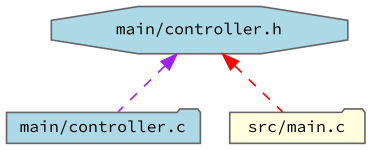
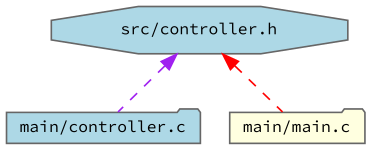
node "main/controller.h": label "main/controller.h" -> "src/controller.h"
node "src/main.c": label "src/main.c" -> "main/main.c"
